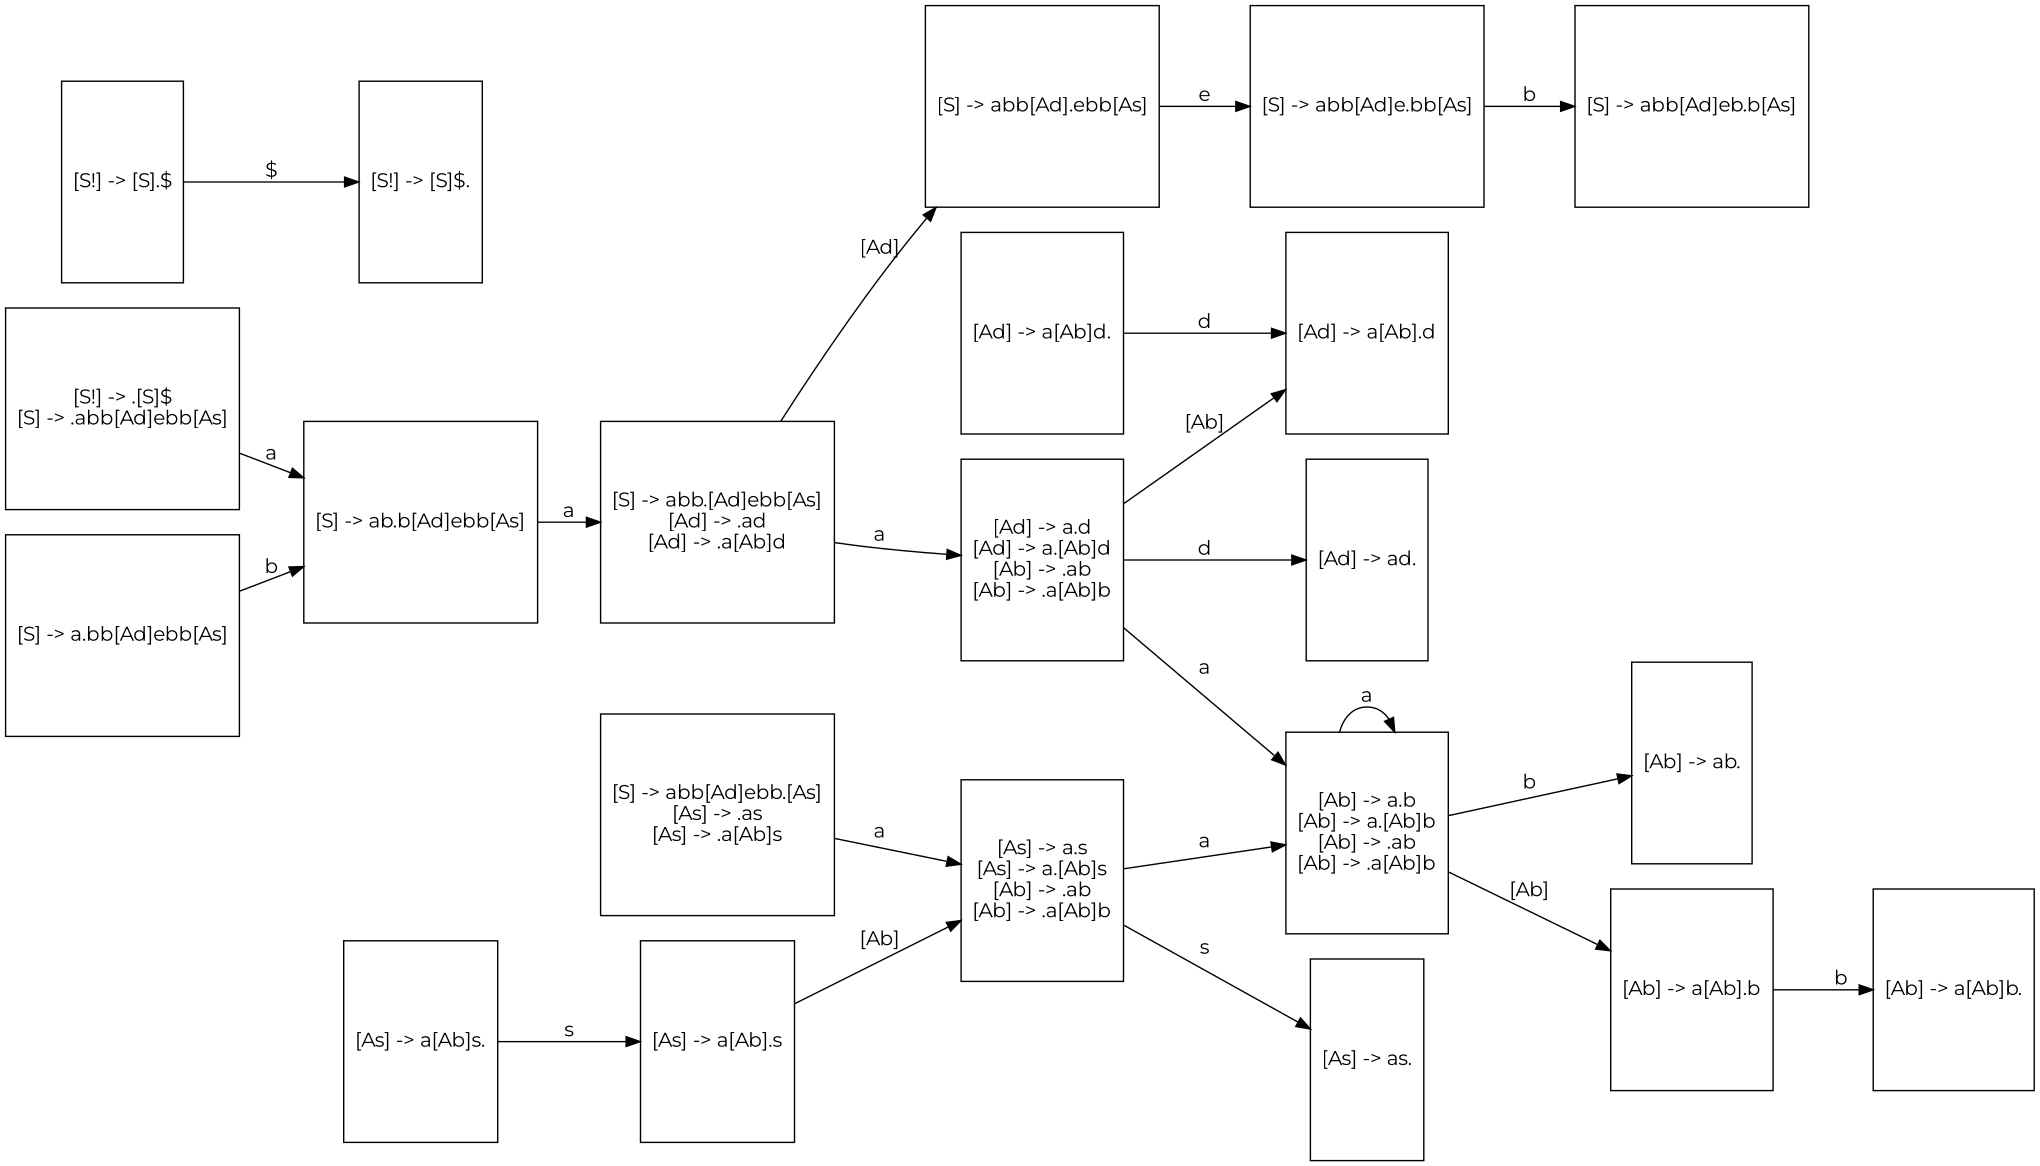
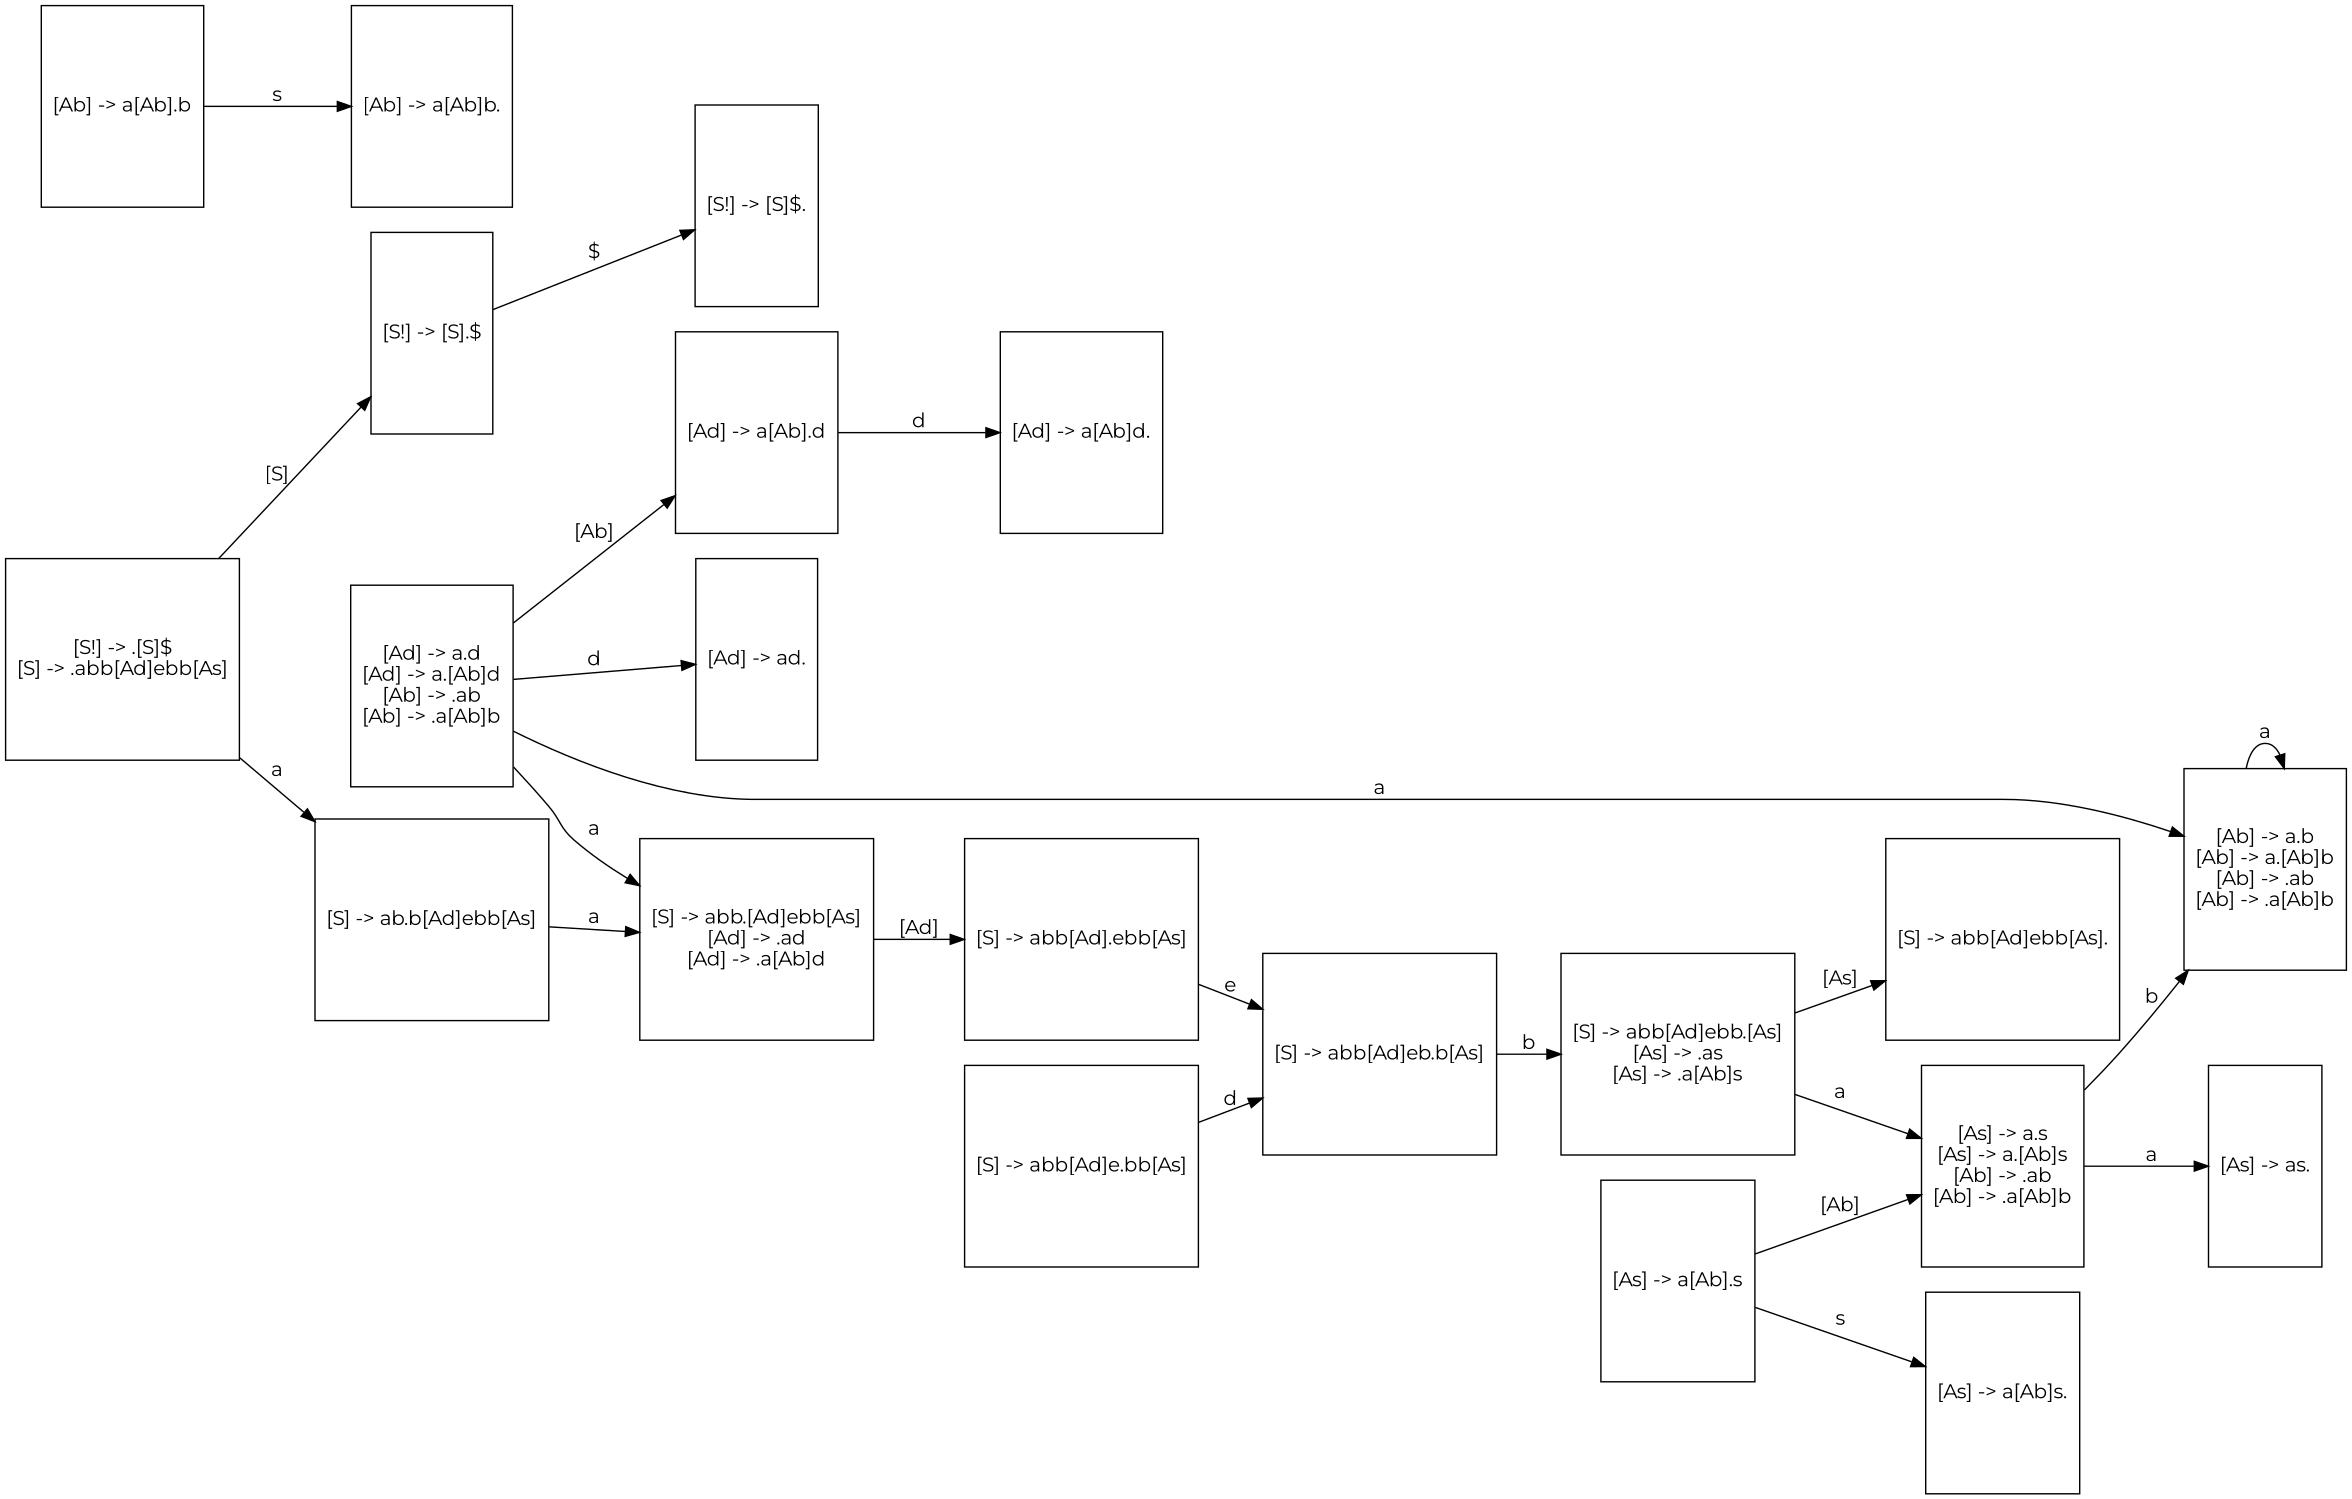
edge "[S] -> abb[Ad]e.bb[As]" -> "[S] -> abb[Ad]eb.b[As]": label "b" -> "d"
edge "[S] -> abb[Ad].ebb[As]" -> "[S] -> abb[Ad]e.bb[As]": now "[S] -> abb[Ad].ebb[As]" -> "[S] -> abb[Ad]eb.b[As]"
edge "[Ad] -> a[Ab]d." -> "[Ad] -> a[Ab].d": reversed
edge "[S!] -> .[S]$ [S] -> .abb[Ad]ebb[As]" -> "[S!] -> [S].$": added, label "[S]"
edge "[S] -> abb.[Ad]ebb[As] [Ad] -> .ad [Ad] -> .a[Ab]d" -> "[Ad] -> a.d [Ad] -> a.[Ab]d [Ab] -> .ab [Ab] -> .a[Ab]b": reversed
node "[S] -> a.bb[Ad]ebb[As]": removed
node "[Ab] -> ab.": removed
edge "[As] -> a.s [As] -> a.[Ab]s [Ab] -> .ab [Ab] -> .a[Ab]b" -> "[Ab] -> a.b [Ab] -> a.[Ab]b [Ab] -> .ab [Ab] -> .a[Ab]b": label "a" -> "b"
edge "[Ab] -> a.b [Ab] -> a.[Ab]b [Ab] -> .ab [Ab] -> .a[Ab]b" -> "[Ab] -> a[Ab].b": removed, label "[Ab]"
node "[S] -> abb[Ad]ebb[As].": added
edge "[As] -> a.s [As] -> a.[Ab]s [Ab] -> .ab [Ab] -> .a[Ab]b" -> "[As] -> as.": label "s" -> "a"
edge "[Ab] -> a[Ab].b" -> "[Ab] -> a[Ab]b.": label "b" -> "s"
edge "[As] -> a[Ab]s." -> "[As] -> a[Ab].s": reversed
edge "[S] -> abb[Ad]eb.b[As]" -> "[S] -> abb[Ad]ebb.[As] [As] -> .as [As] -> .a[Ab]s": added, label "b"
